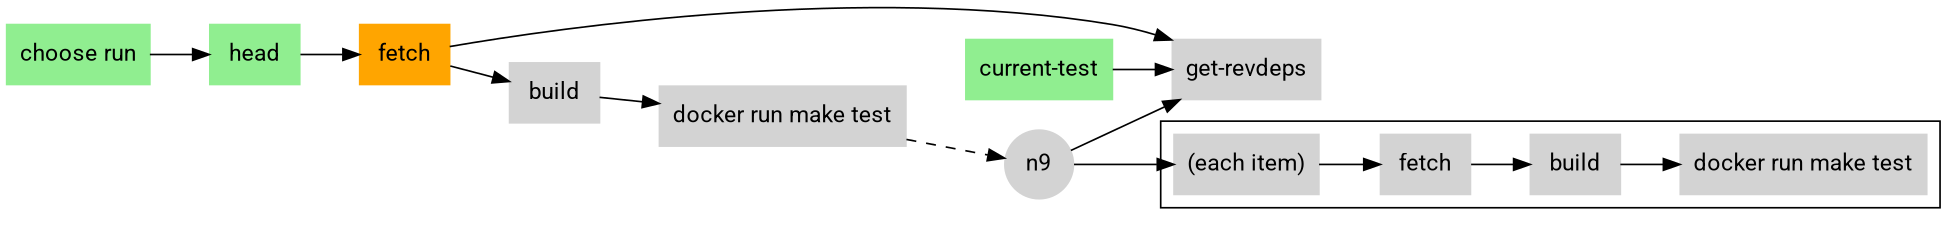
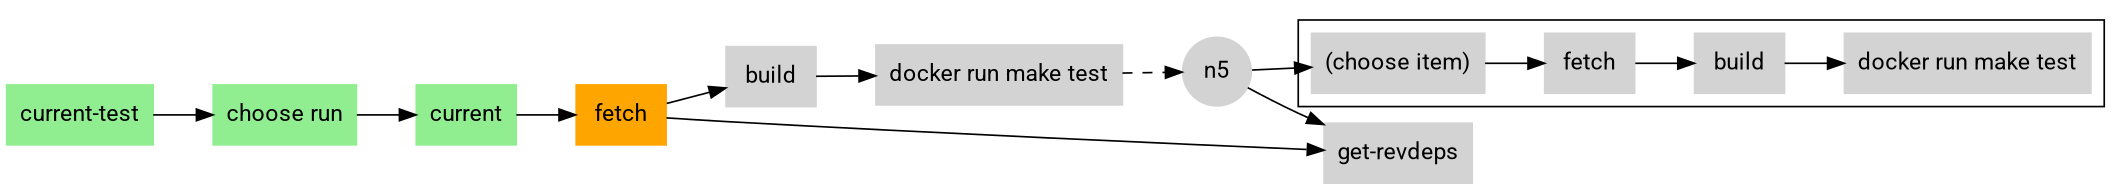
node "head": label "head" -> "current"
edge "current-test" -> "get-revdeps": now "current-test" -> "choose run"
node "n9": label "n9" -> "n5"
node "(each item)": label "(each item)" -> "(choose item)"
